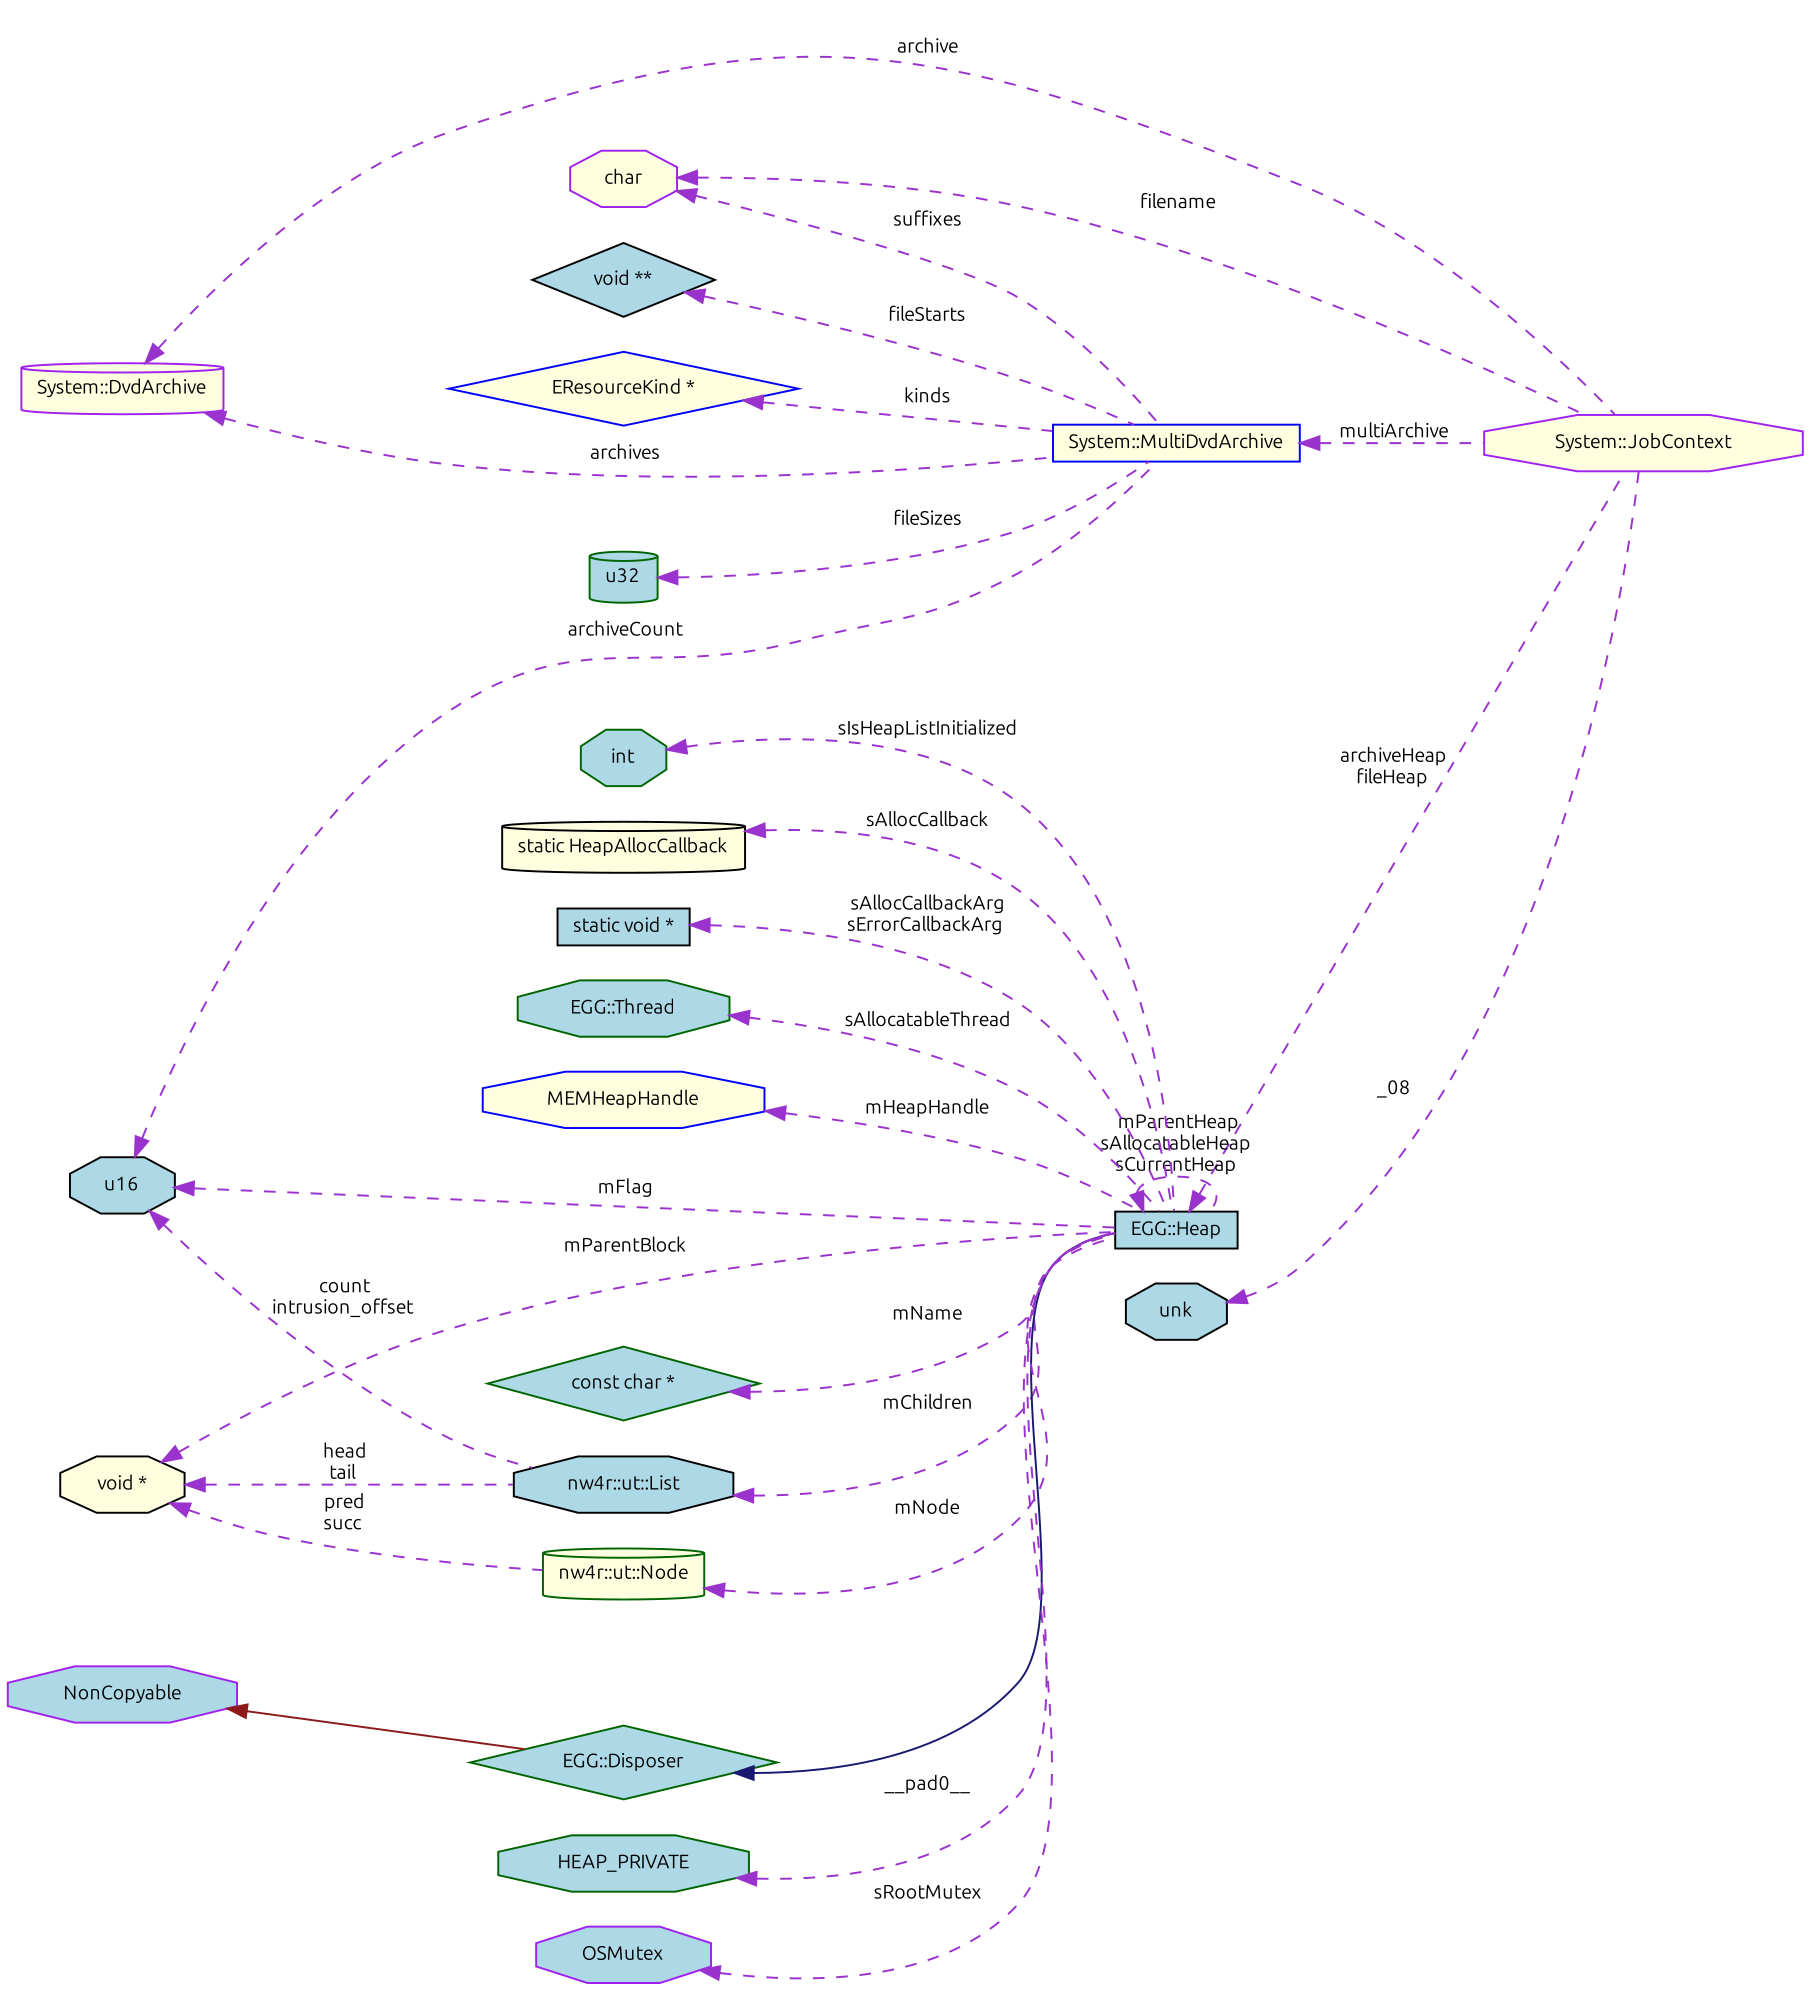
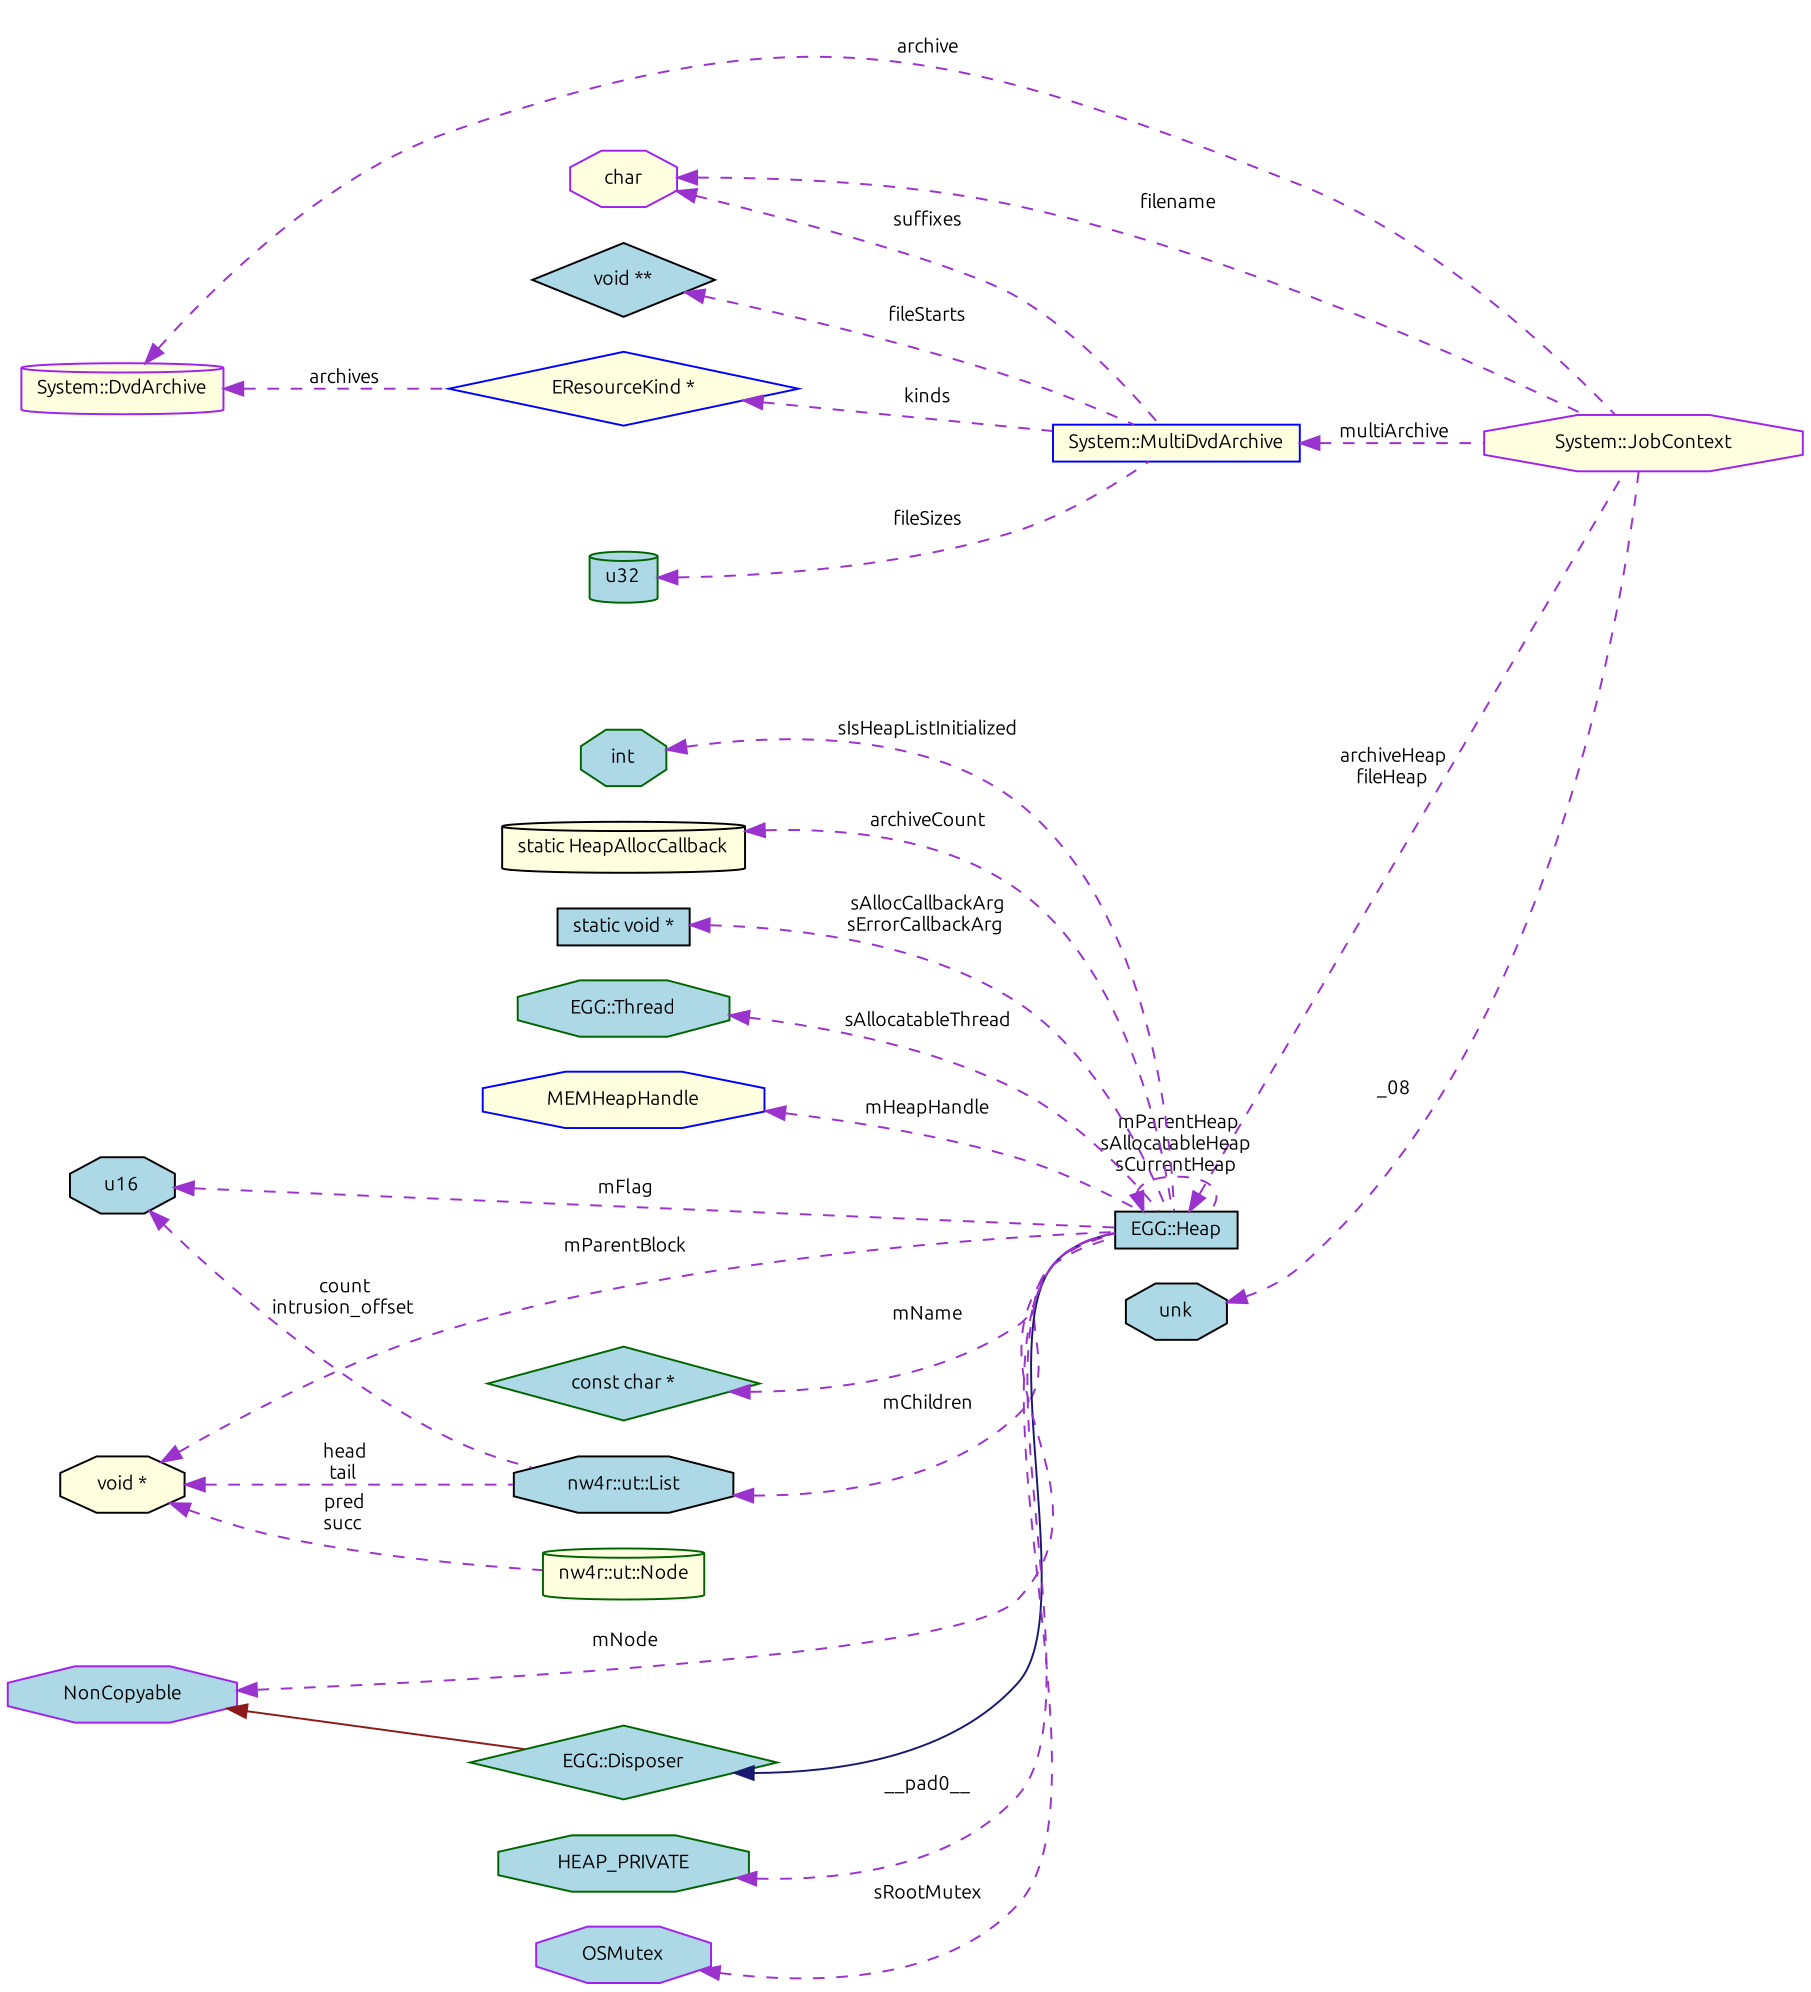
edge "System::MultiDvdArchive" -> "System::DvdArchive": now "EResourceKind *" -> "System::DvdArchive"
edge "System::MultiDvdArchive" -> "u16": removed, label "archiveCount"
edge "EGG::Heap" -> "static HeapAllocCallback": label " sAllocCallback" -> " archiveCount"
edge "EGG::Heap" -> "nw4r::ut::Node": now "EGG::Heap" -> "NonCopyable"
